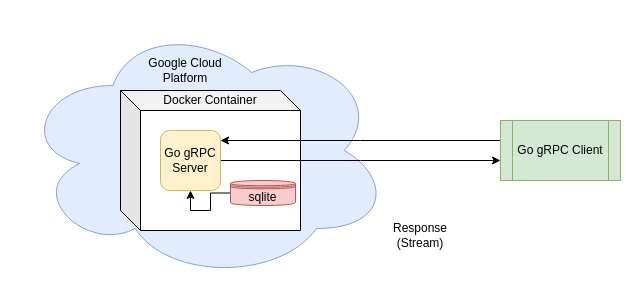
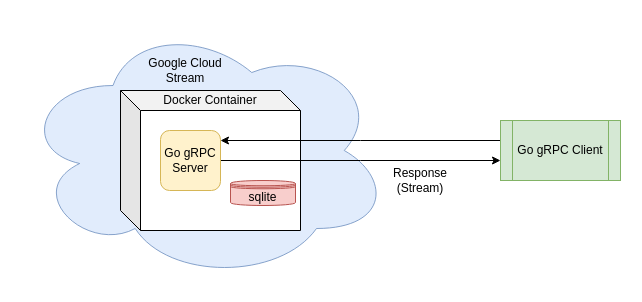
node "Google Cloud Platform": label "Google Cloud Platform" -> "Google Cloud Stream"
edge "sqlite" -> "Go gRPC Server": removed
node "Response (Stream)": moved (421, 236) -> (421, 181)
